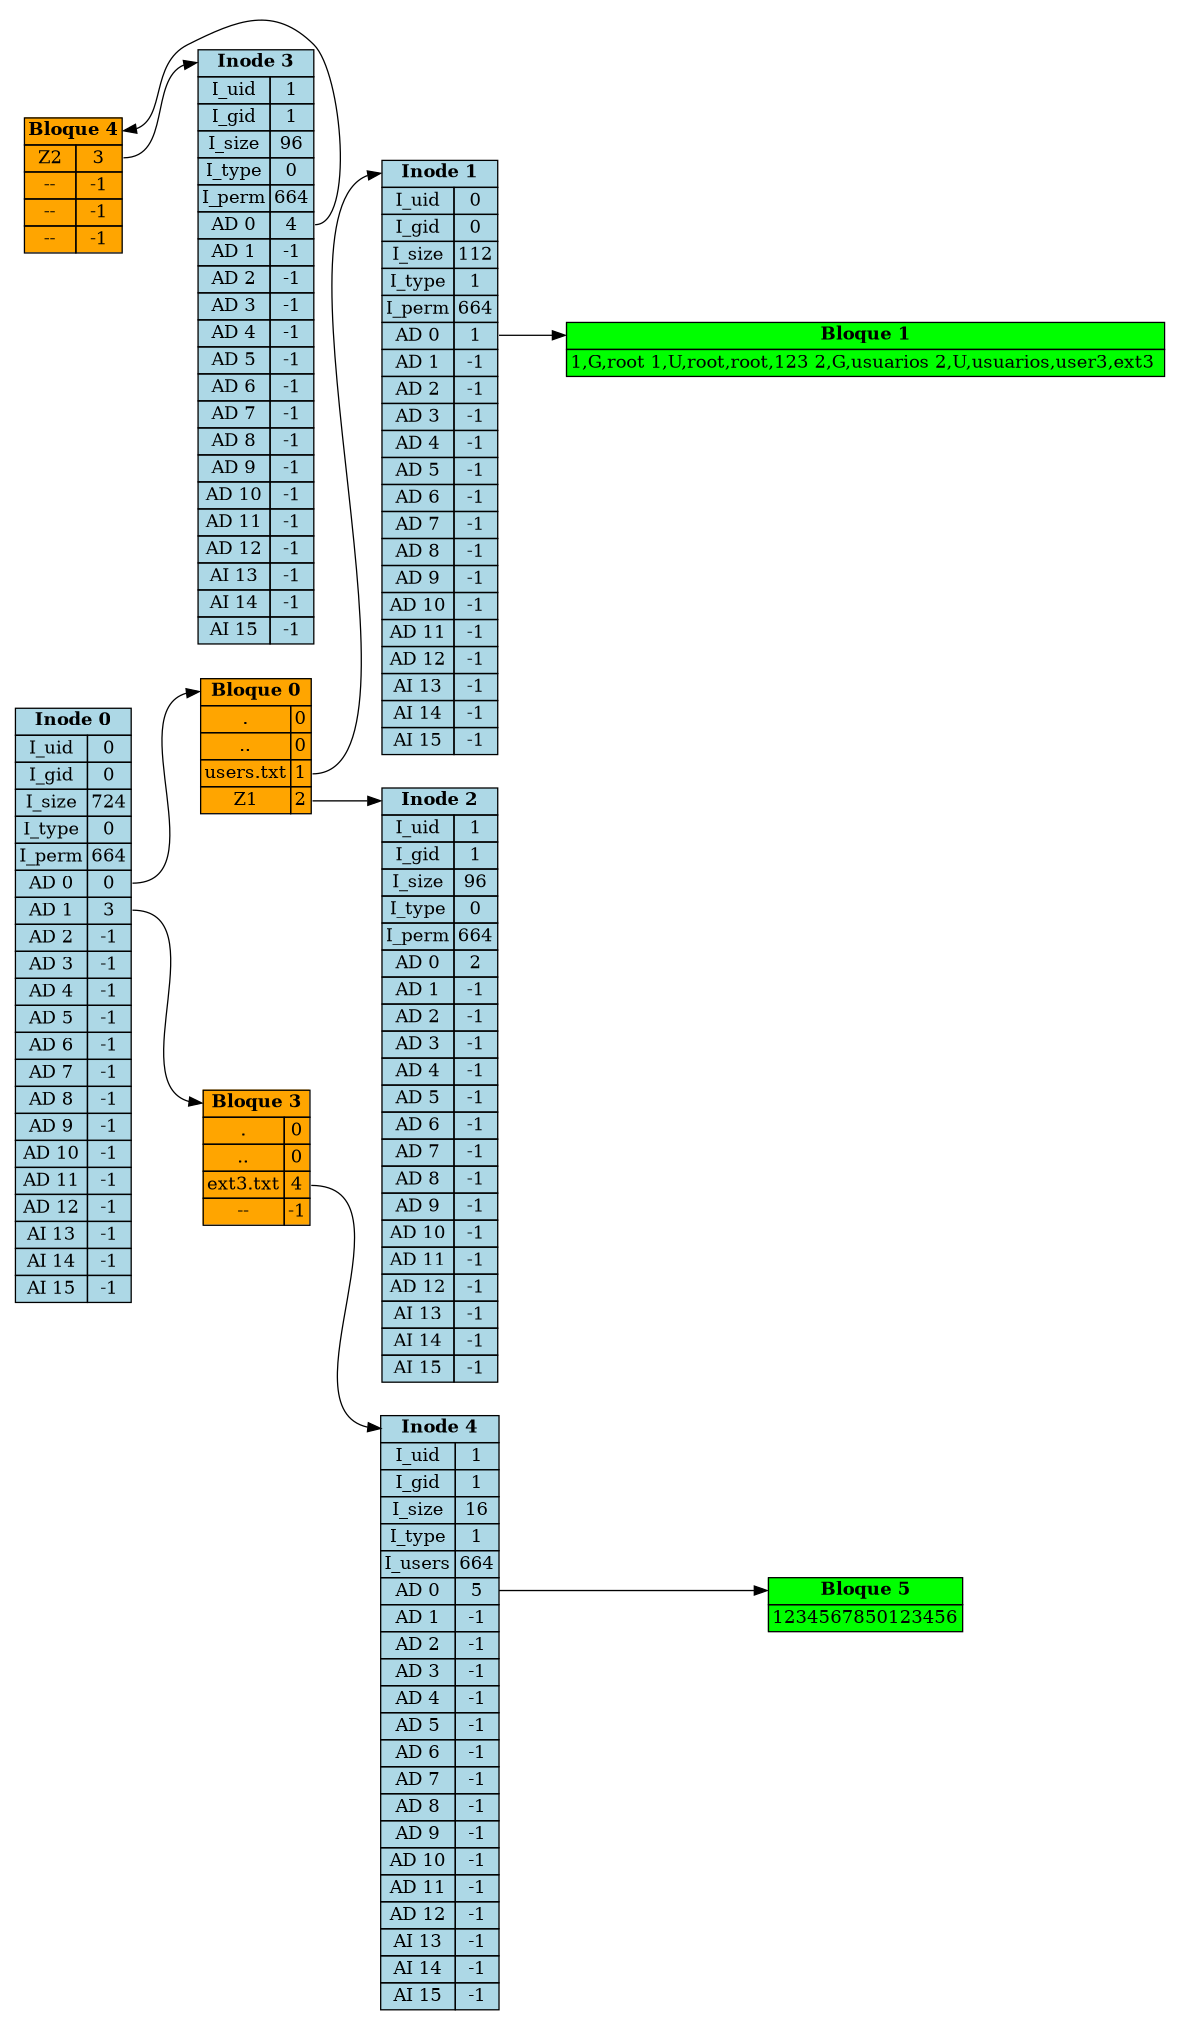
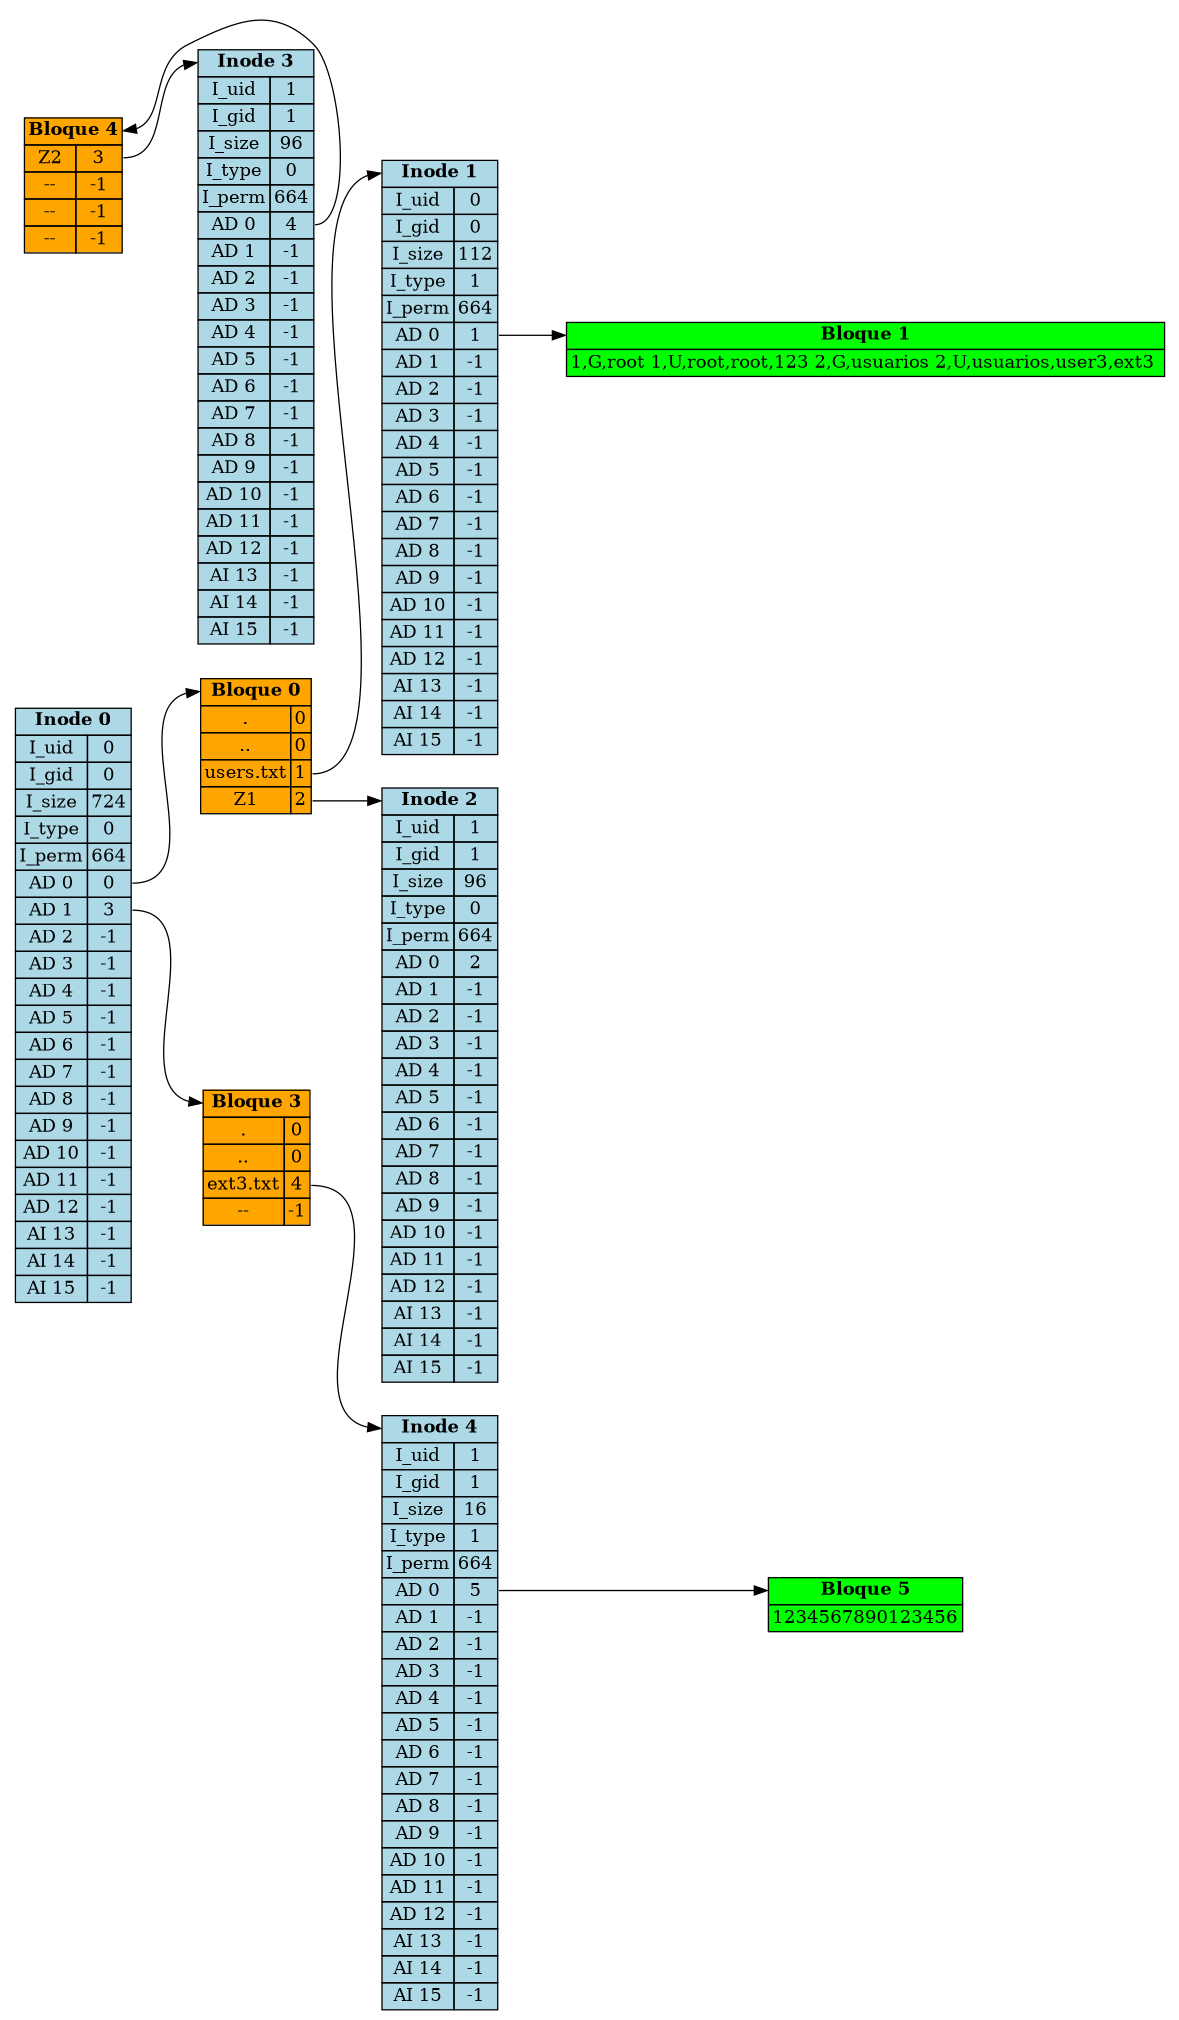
node "Inode 4": text "I_users" -> "I_perm"
node "Bloque 5": text "1234567850123456" -> "1234567890123456"
